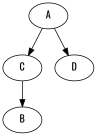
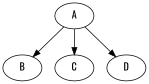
edge "C" -> "B": now "A" -> "B"
